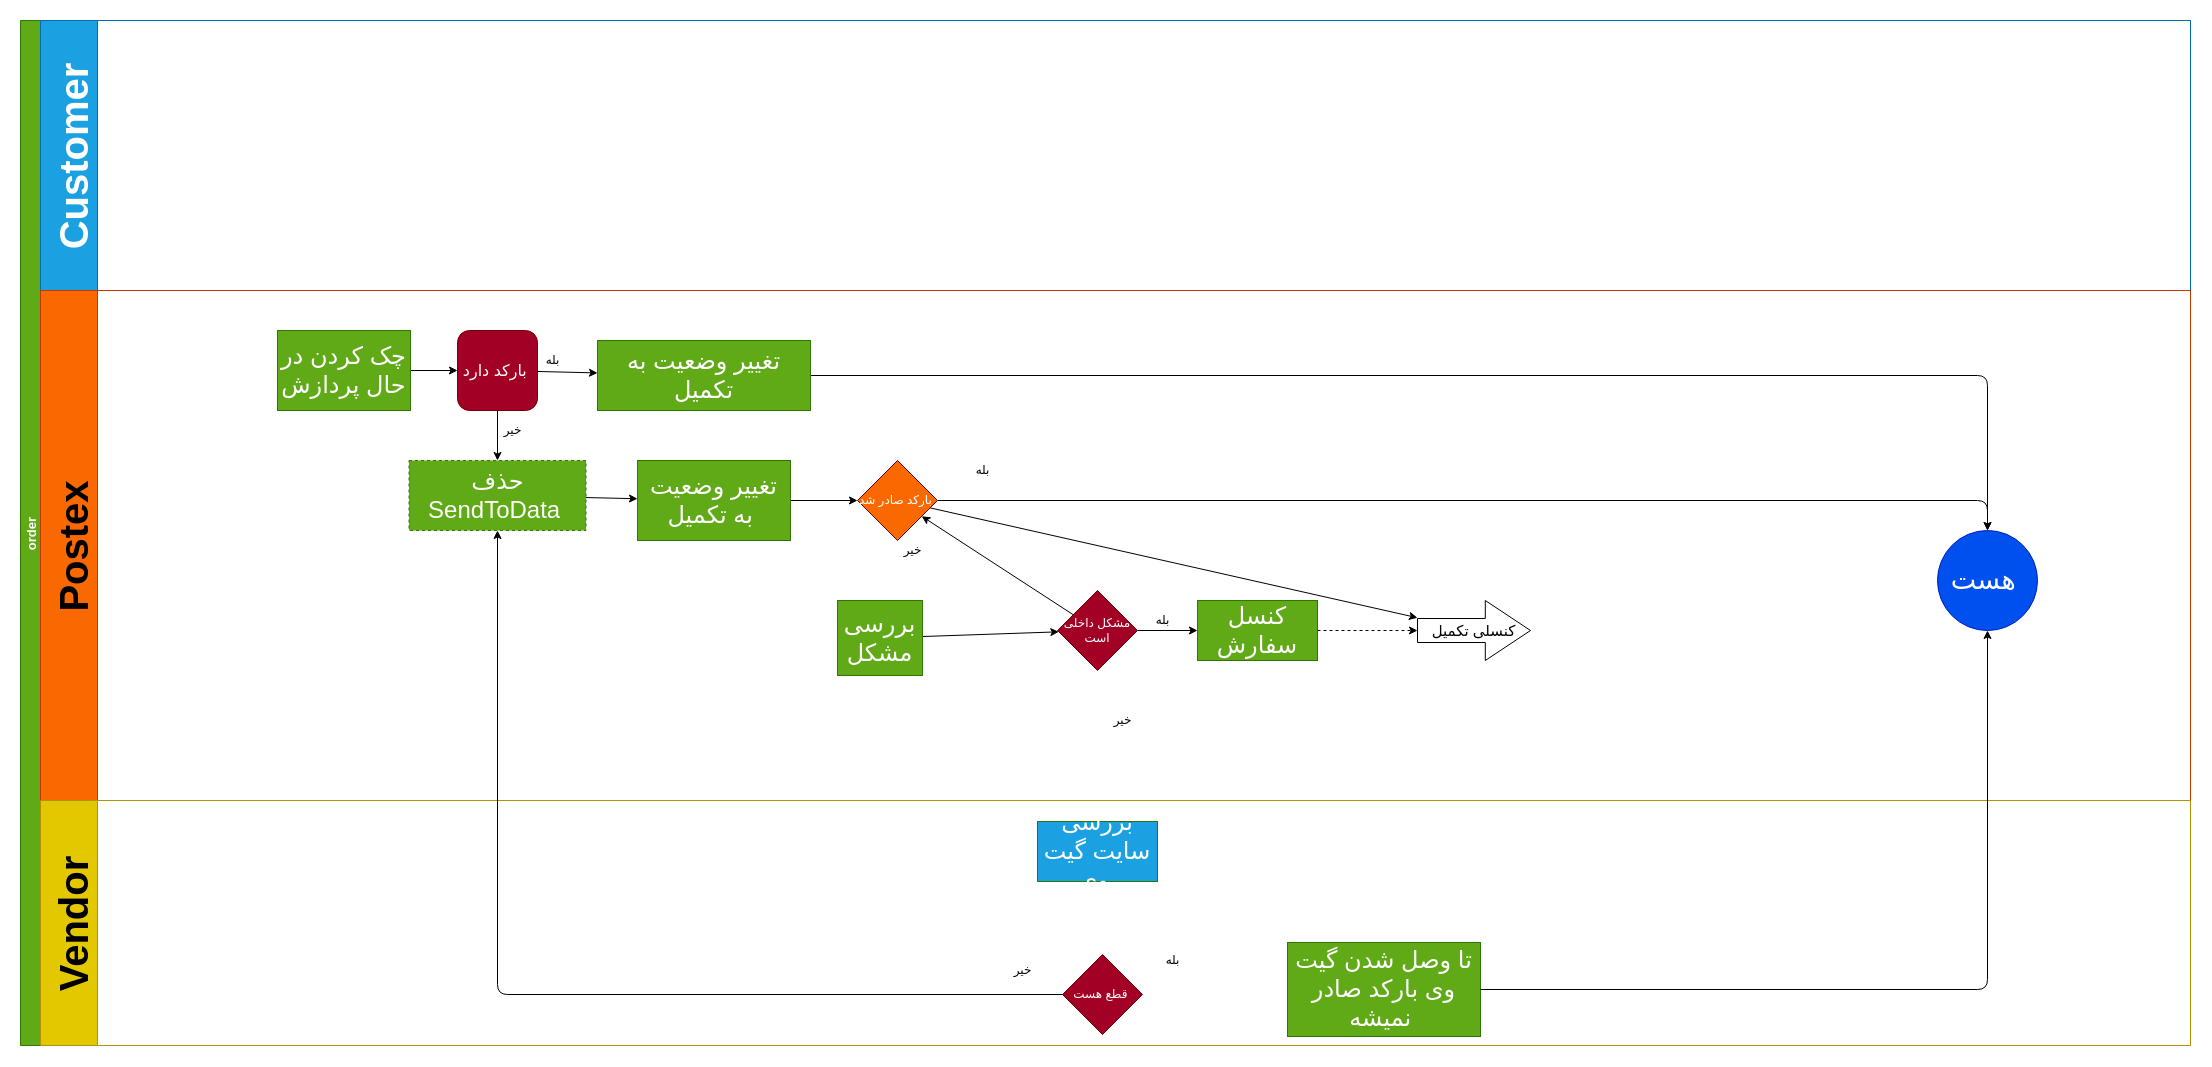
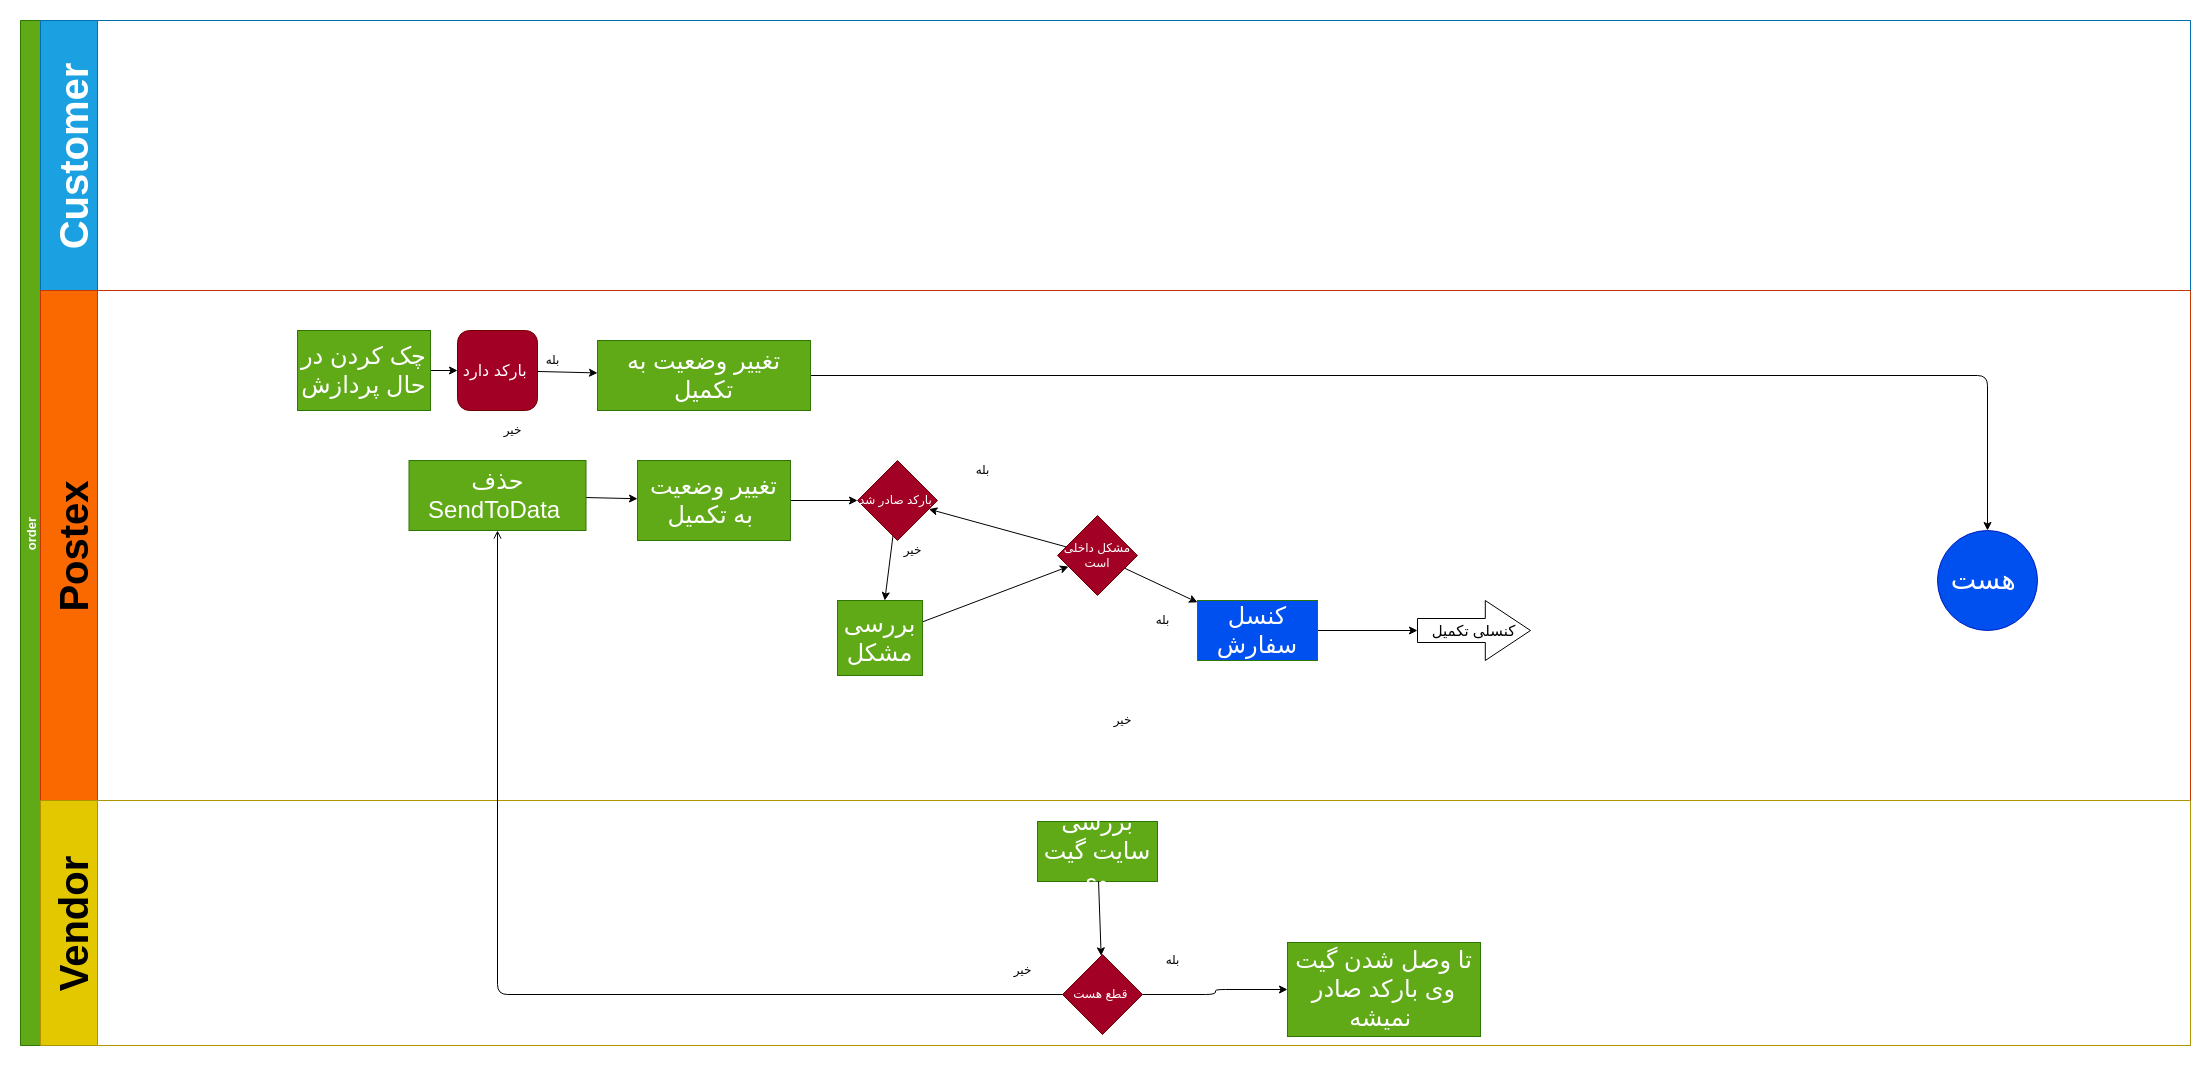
node "چک کردن در حال پردازش": moved (344, 371) -> (364, 371)
edge "بارکد دارد" -> "حذف SendToData": removed
node "حذف SendToData": style dashed -> solid
node "بارکد صادر شد": fillcolor #fa6800 -> #a20025
edge "بارکد صادر شد" -> "هست": removed
edge "قطع هست" -> "حذف SendToData": arrowhead classic -> open
edge "بارکد صادر شد" -> "کنسلی تکمیل": now "بارکد صادر شد" -> "بررسی مشکل"
node "مشکل داخلی است": moved (1098, 631) -> (1098, 556)
node "کنسل سفارش": fillcolor #60a917 -> #0050ef
edge "کنسل سفارش" -> "کنسلی تکمیل": style dashed -> solid
node "بررسی سایت گیت وی": fillcolor #1ba1e2 -> #60a917
edge "بررسی سایت گیت وی" -> "قطع هست": added
edge "تا وصل شدن گیت وی بارکد صادر نمیشه" -> "هست": removed
edge "قطع هست" -> "تا وصل شدن گیت وی بارکد صادر نمیشه": added
